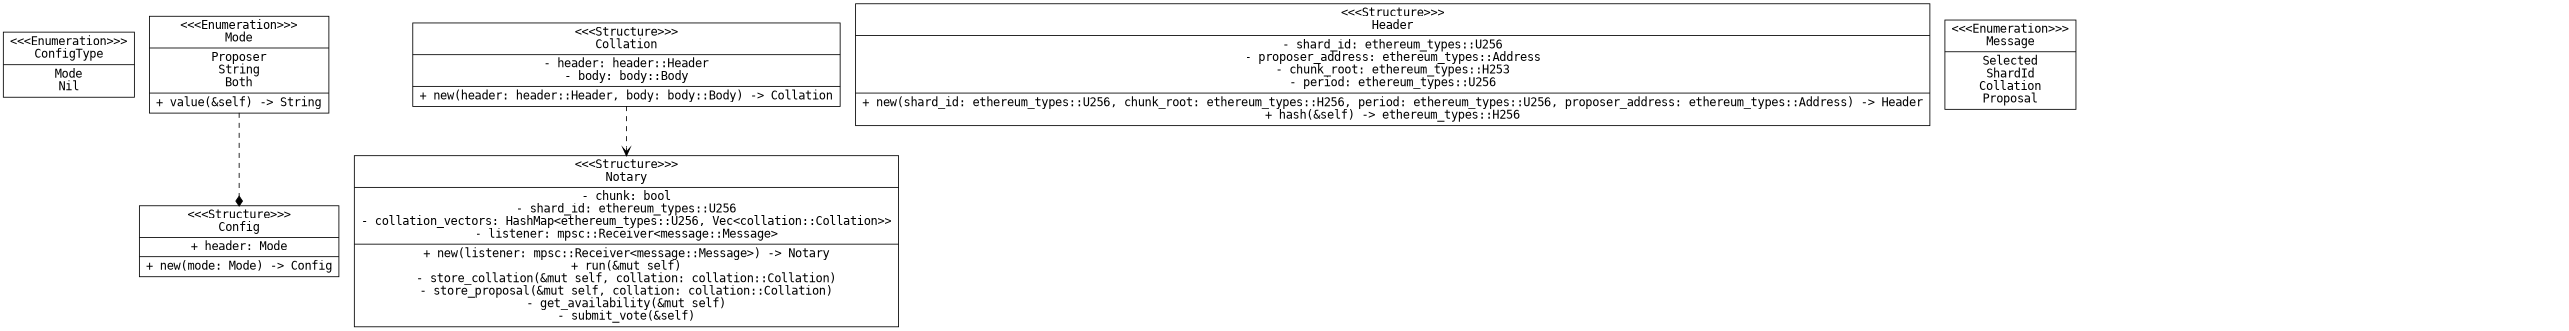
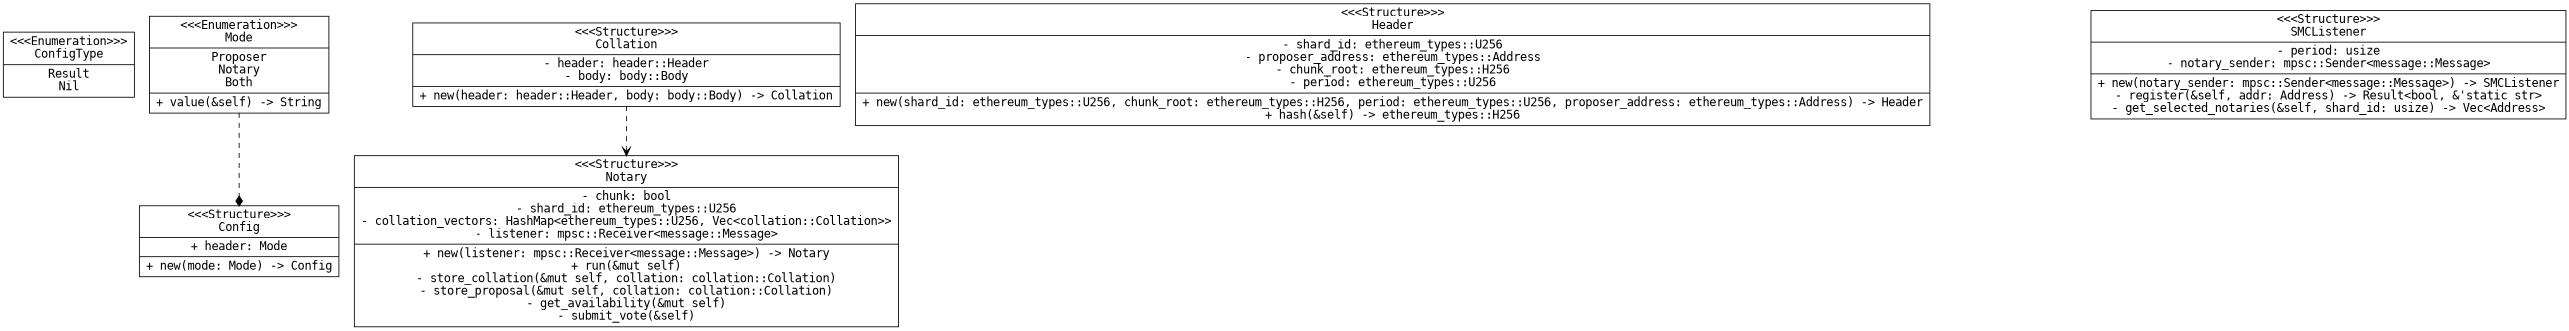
node "Message": removed
node "SMCListener": added
node "Mode": text "String" -> "Notary"
node "Header": text "- chunk_root: ethereum_types::H253" -> "- chunk_root: ethereum_types::H256"
node "ConfigType": text "Mode" -> "Result"
